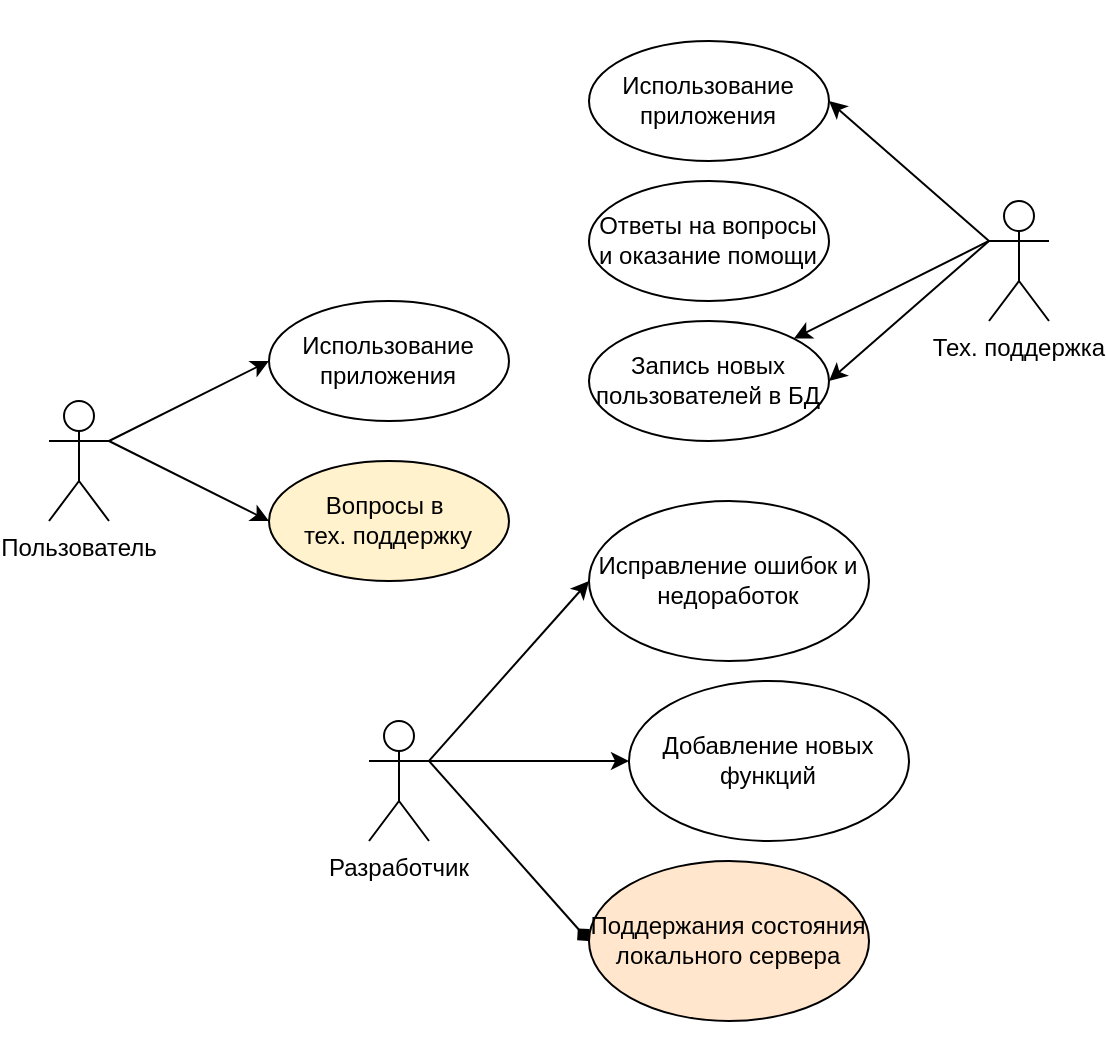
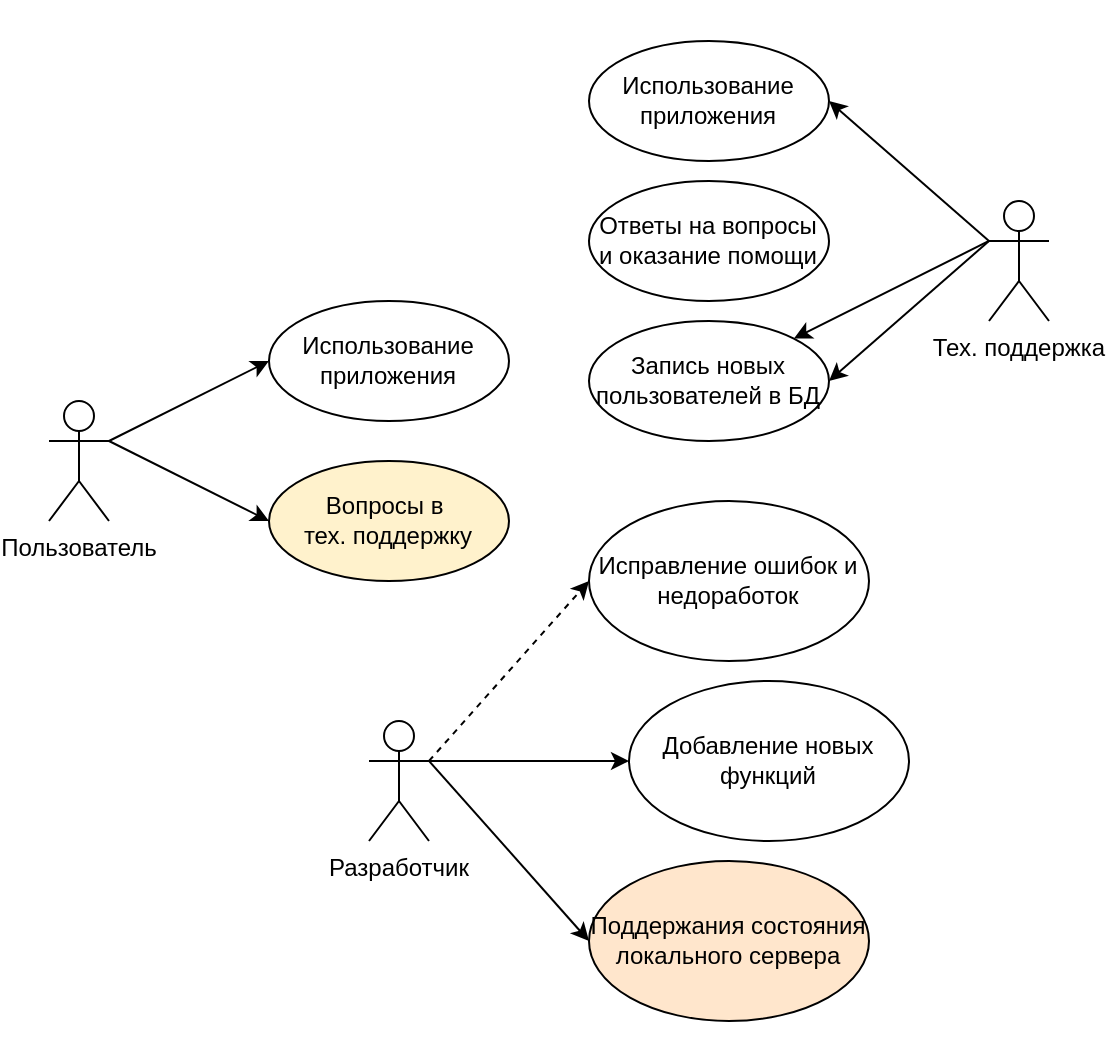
edge "Разработчик" -> "Исправление ошибок и недоработок": style solid -> dashed
edge "Разработчик" -> "Поддержания состояния локального сервера": arrowhead diamond -> classic
